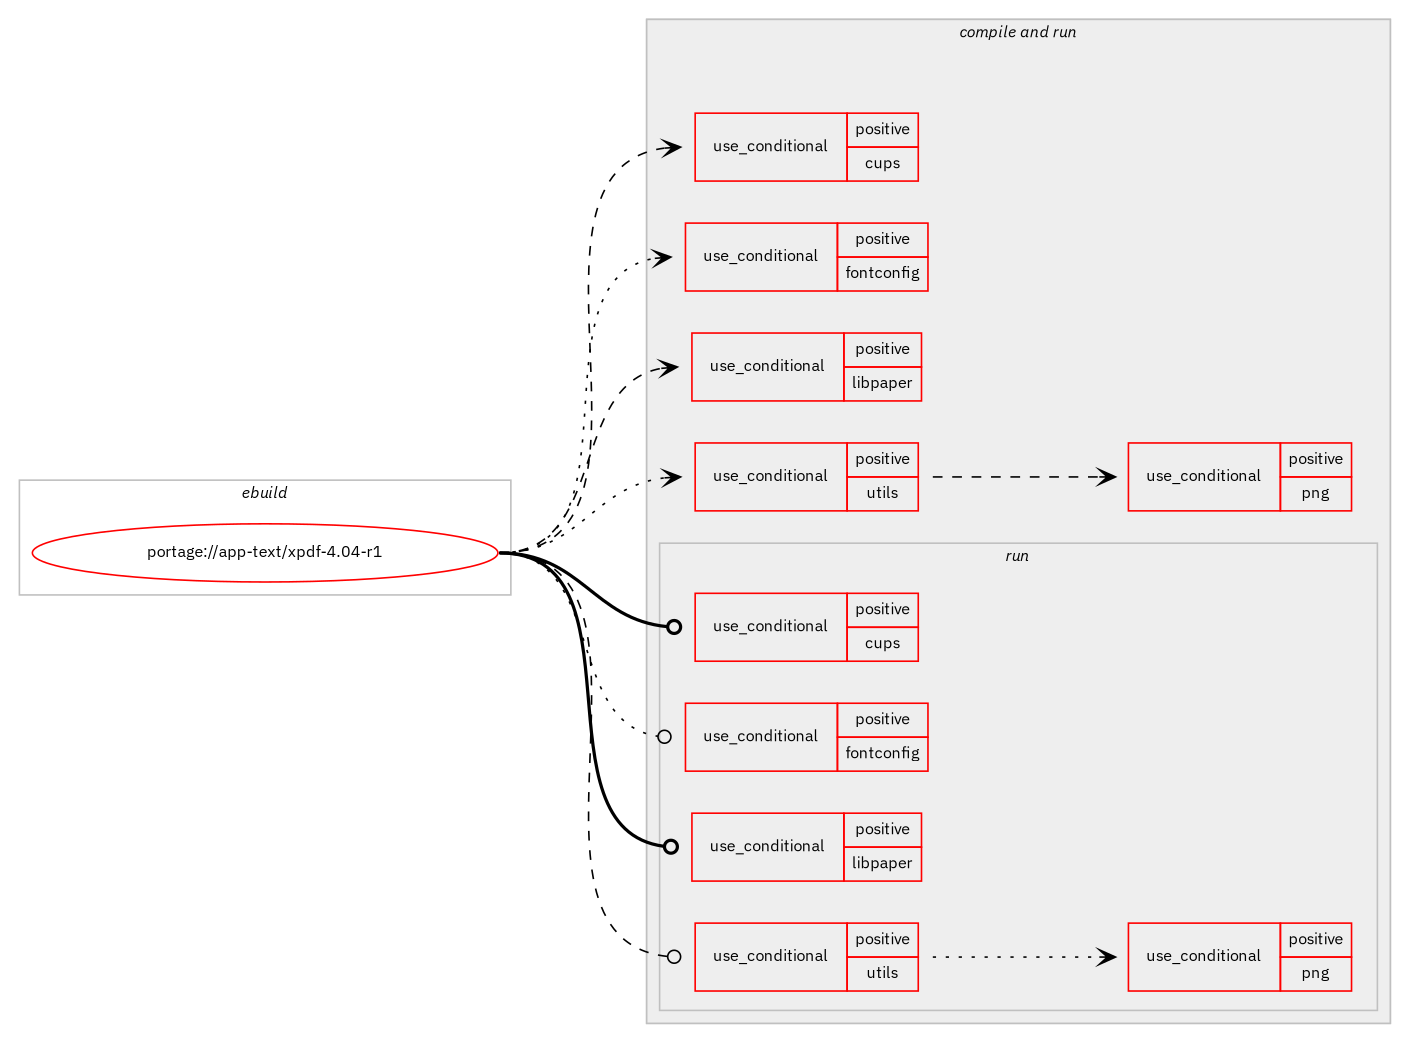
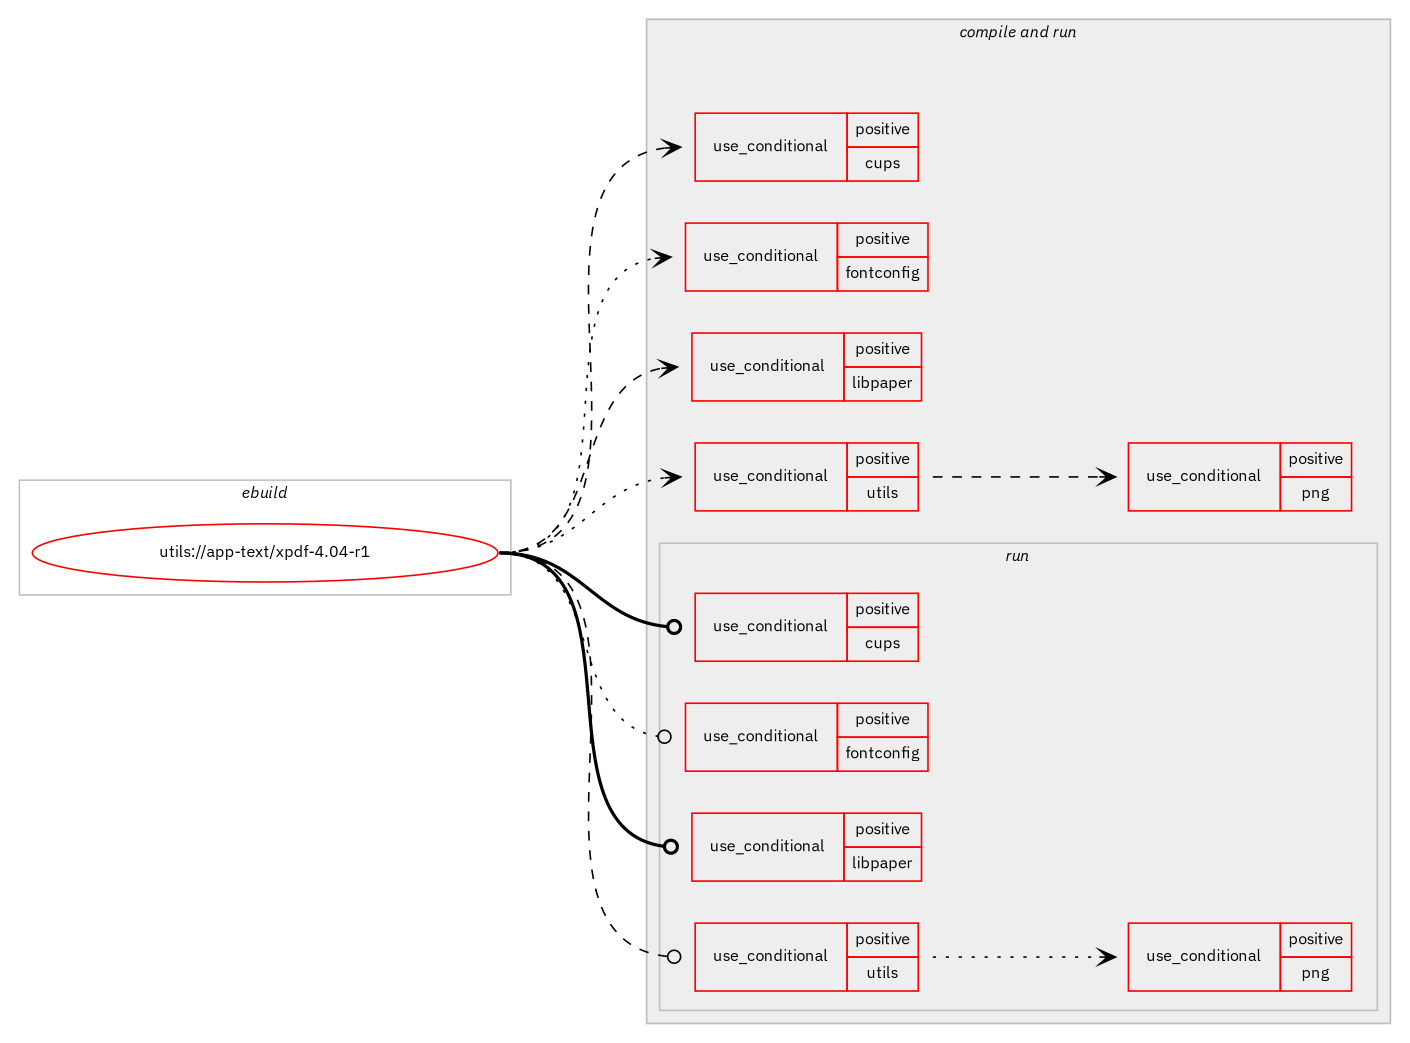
node "portage://app-text/xpdf-4.04-r1": label "portage://app-text/xpdf-4.04-r1" -> "utils://app-text/xpdf-4.04-r1"
